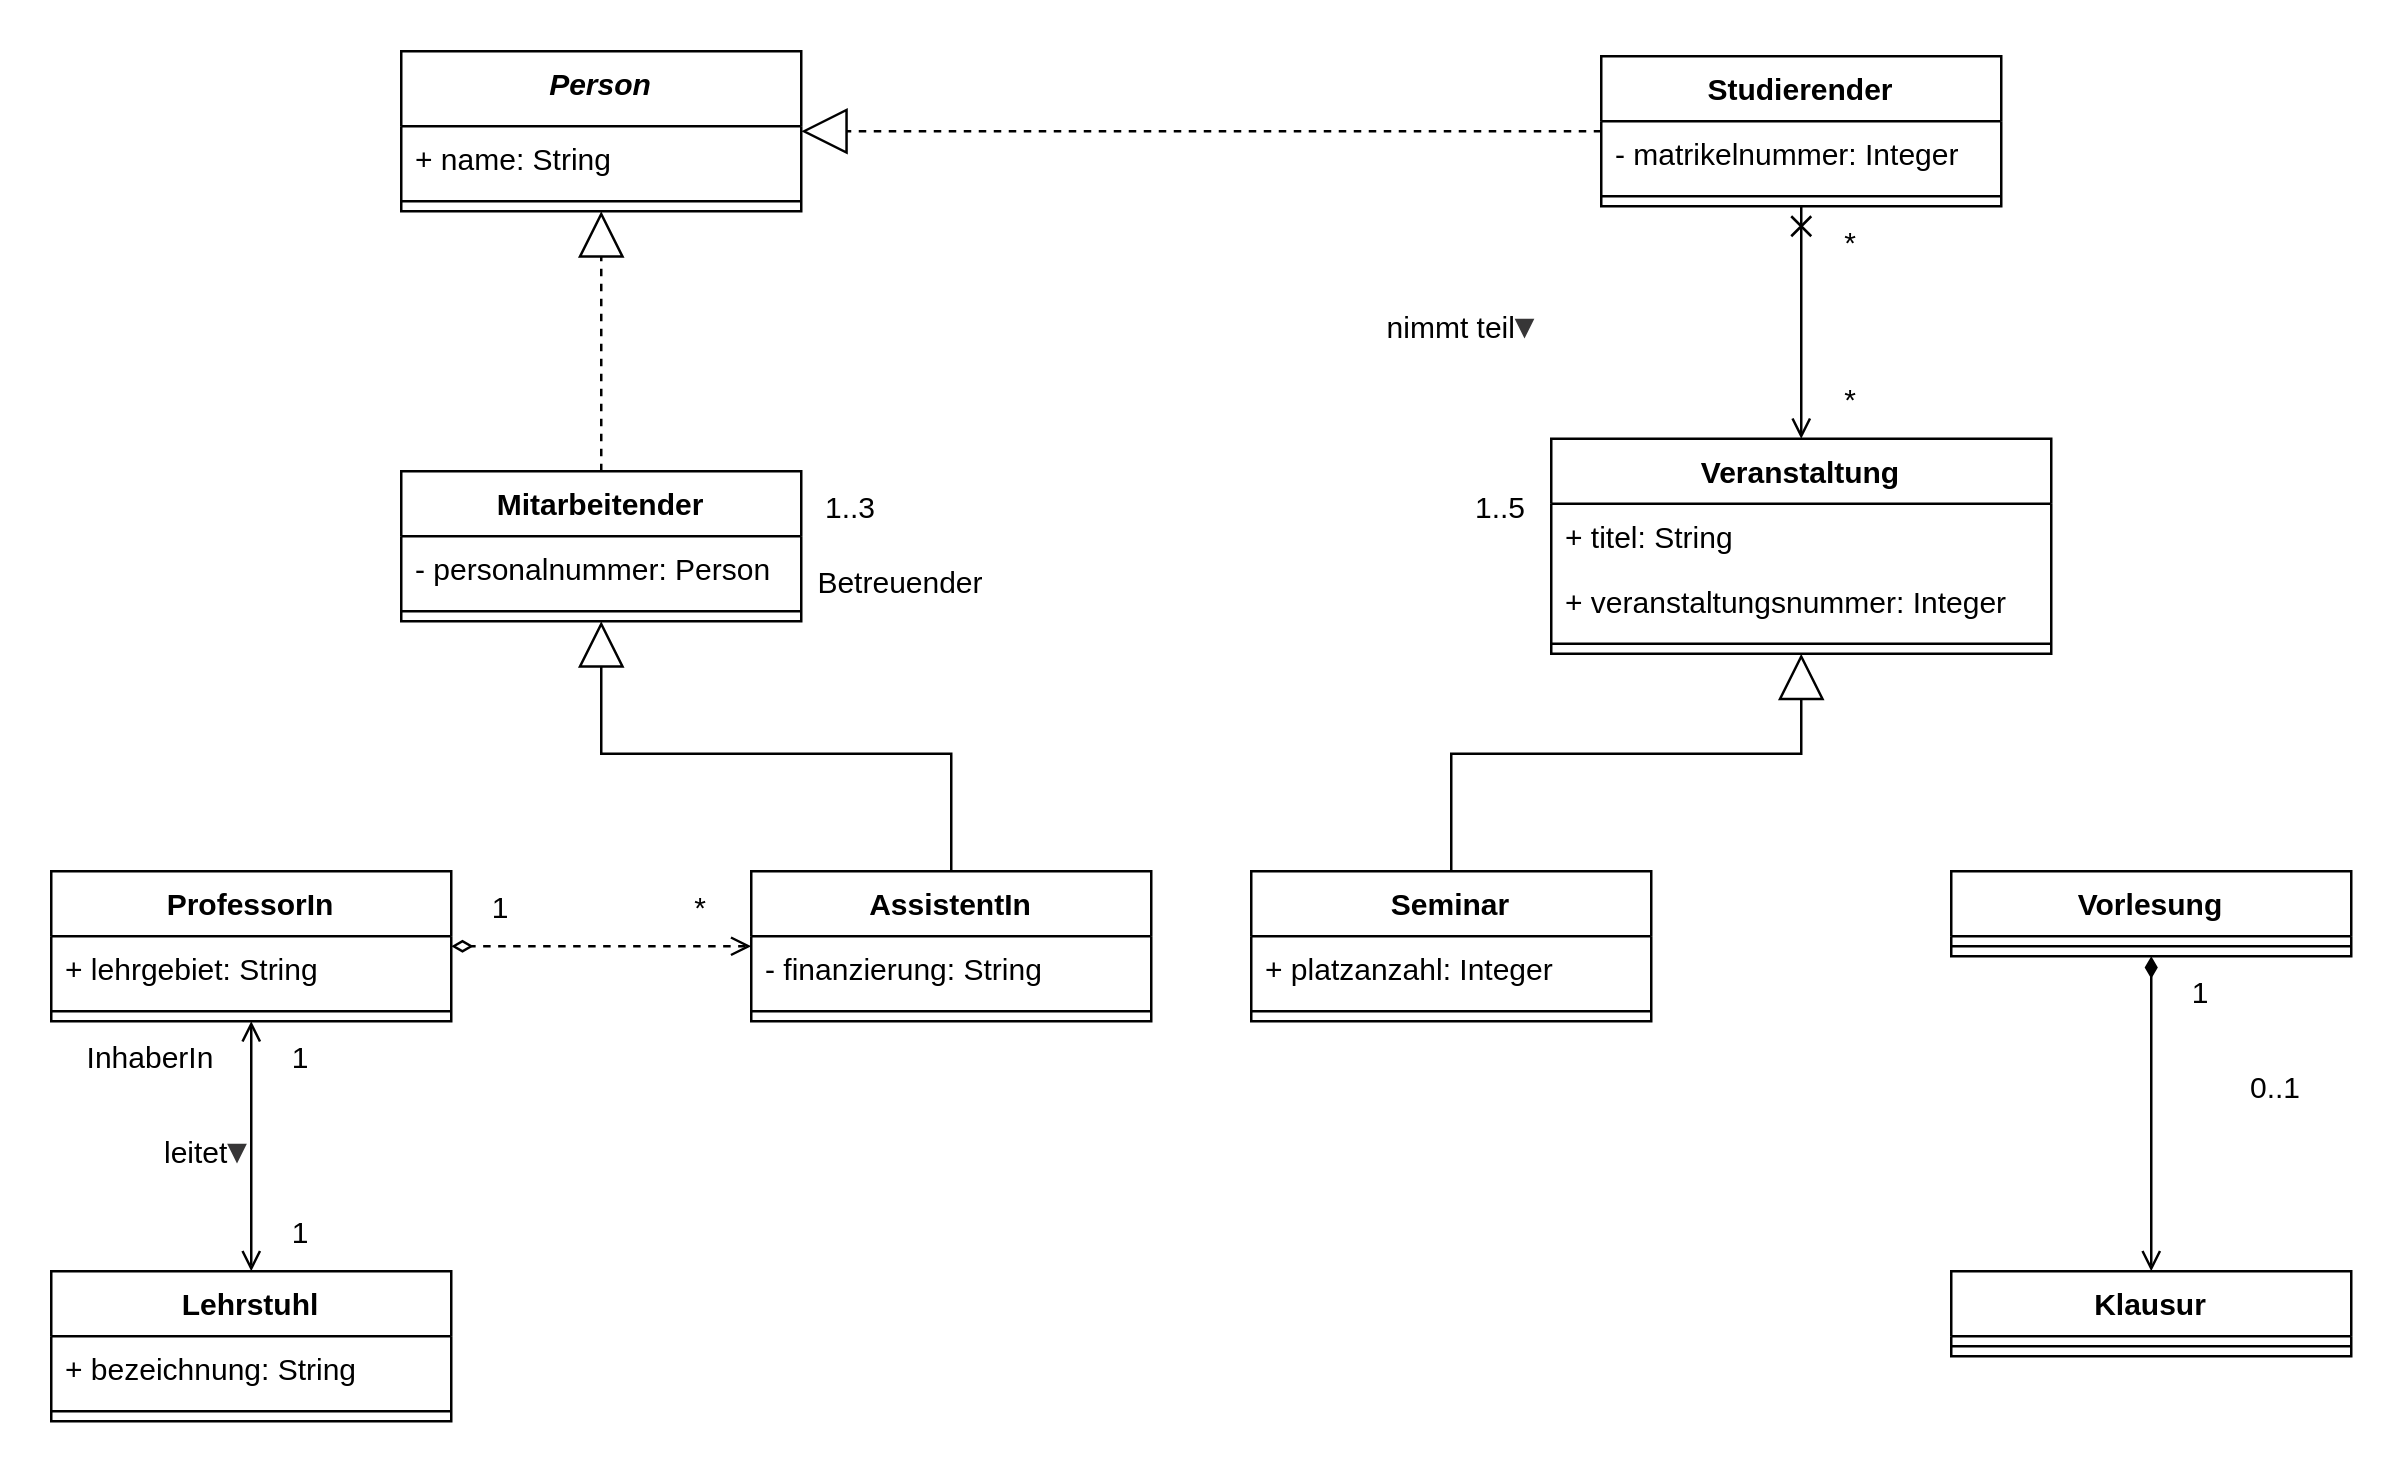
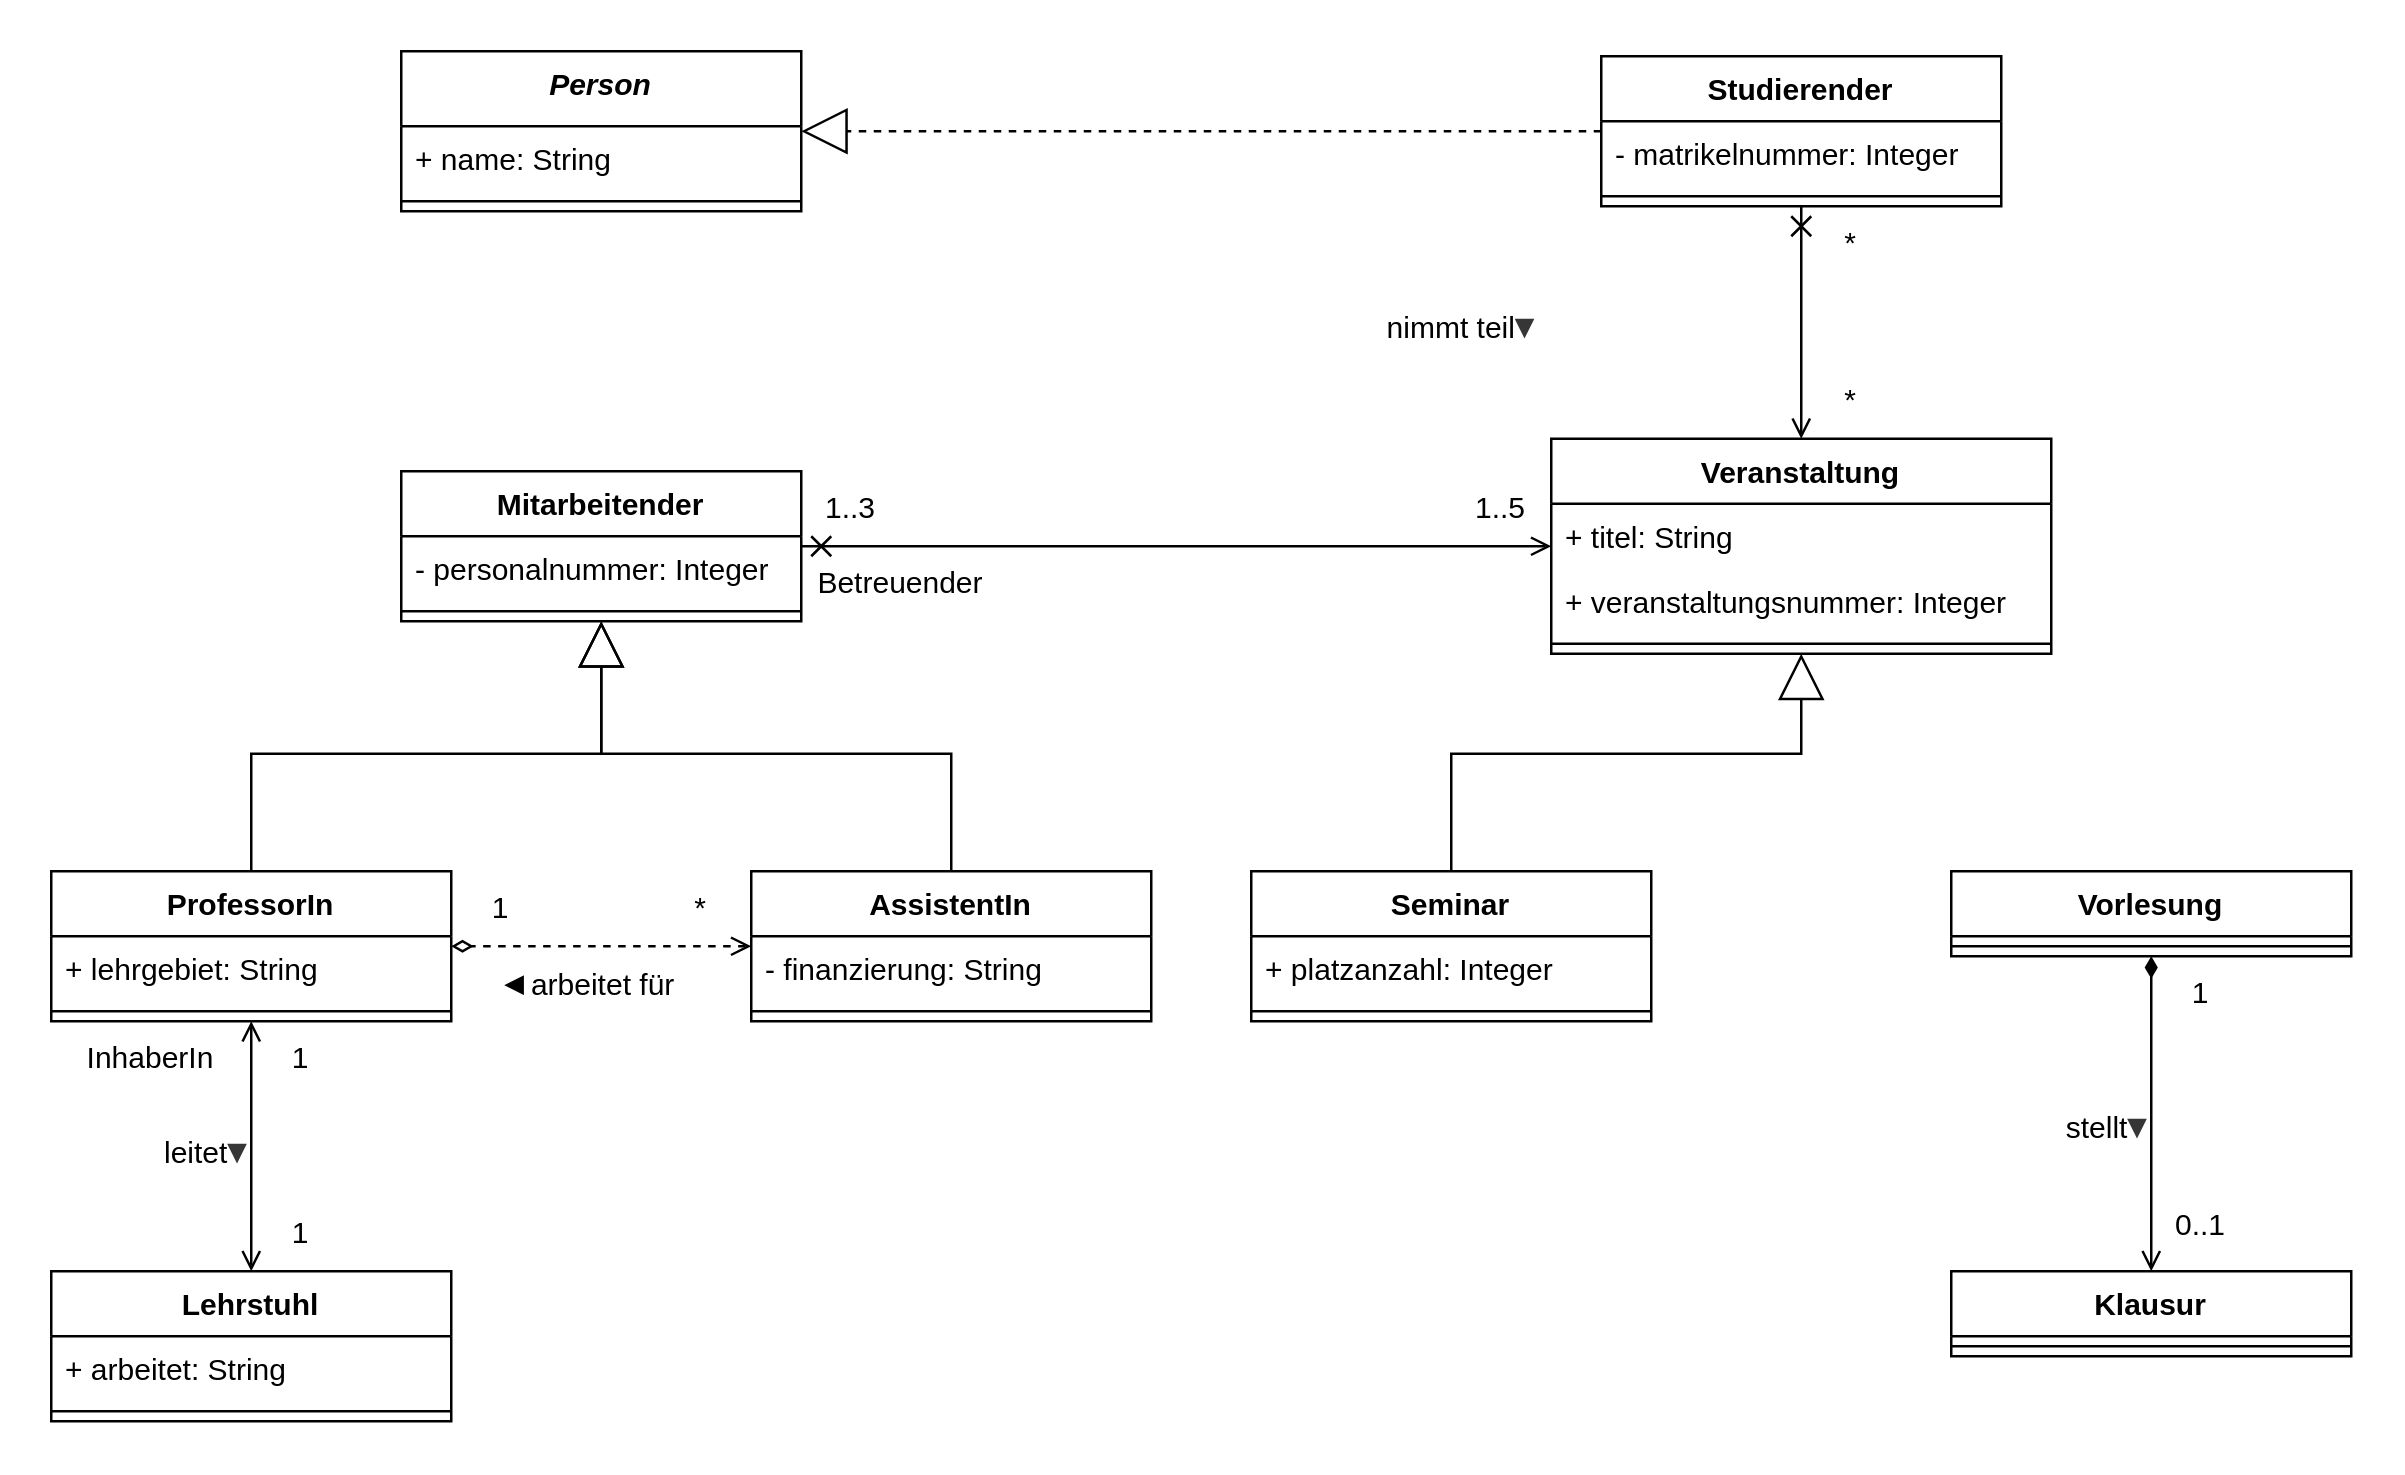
edge "Mitarbeitender" -> "Person": removed
edge "Mitarbeitender" -- "Veranstaltung": added
node "- personalnummer: Person": label "- personalnummer: Person" -> "- personalnummer: Integer"
edge "ProfessorIn" -> "Mitarbeitender": added
node "◂ arbeitet für": added
node "0..1": moved (2276, 1089) -> (2201, 1226)
node "stellt▾": added
node "+ bezeichnung: String": label "+ bezeichnung: String" -> "+ arbeitet: String"
